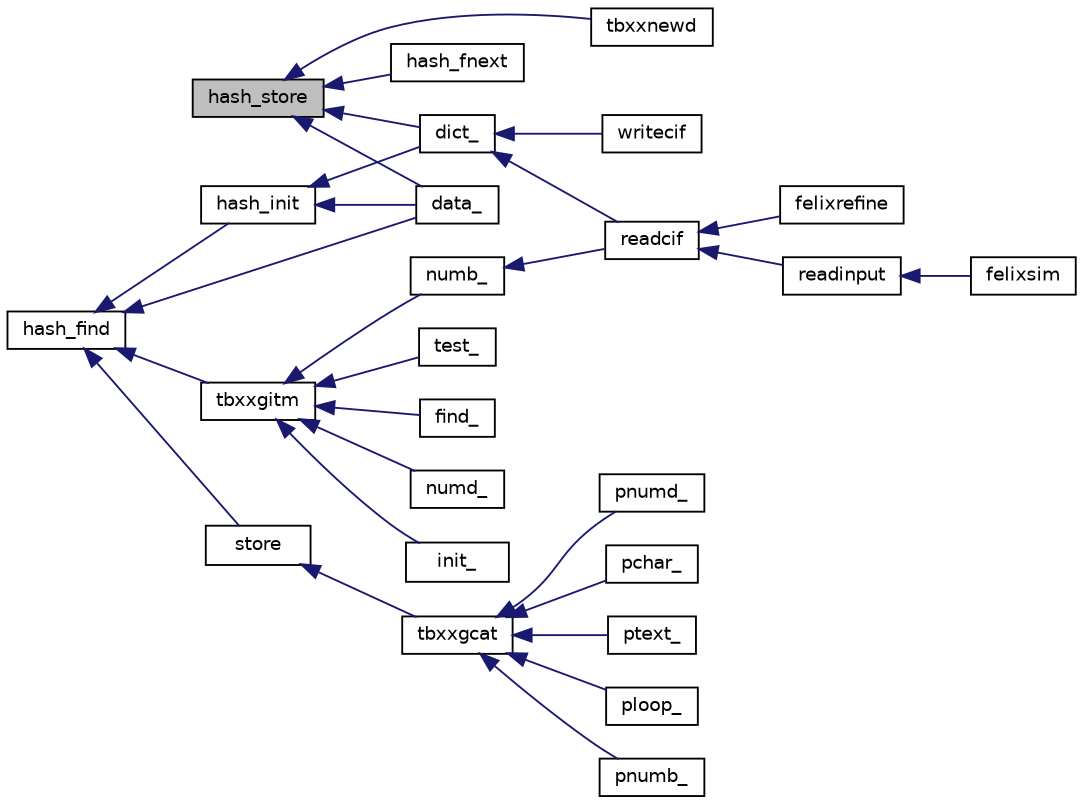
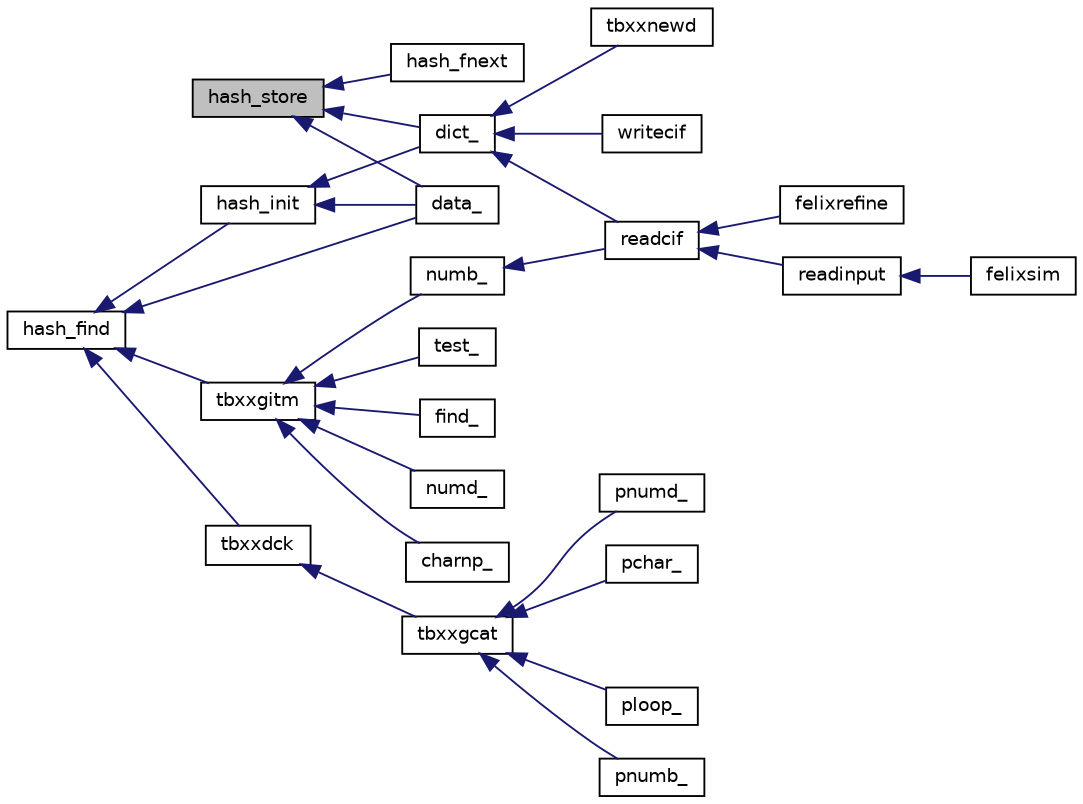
edge "tbxxnewd" -> "hash_store": now "tbxxnewd" -> "dict_"
node "store": label "store" -> "tbxxdck"
node "init_": label "init_" -> "charnp_"
node "ptext_": removed
